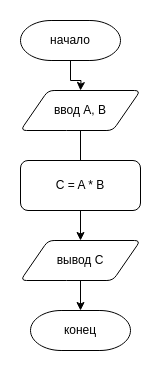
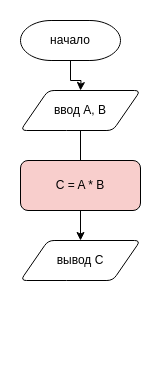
node "C = A * B": fillcolor #ffffff -> #f8cecc
edge "вывод C" -> "конец": removed
node "конец": removed
